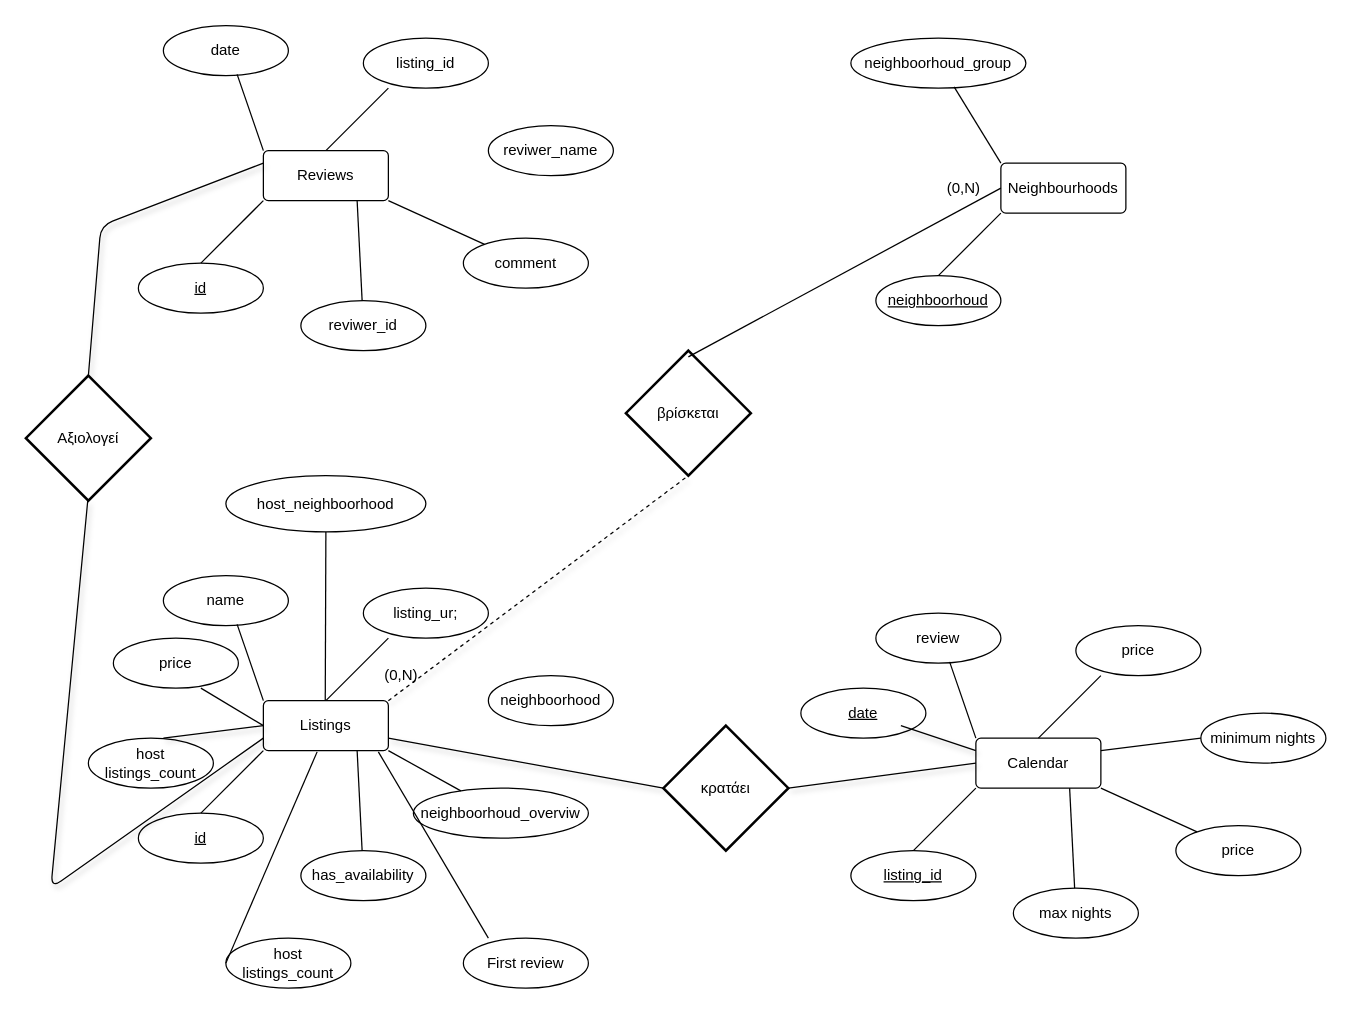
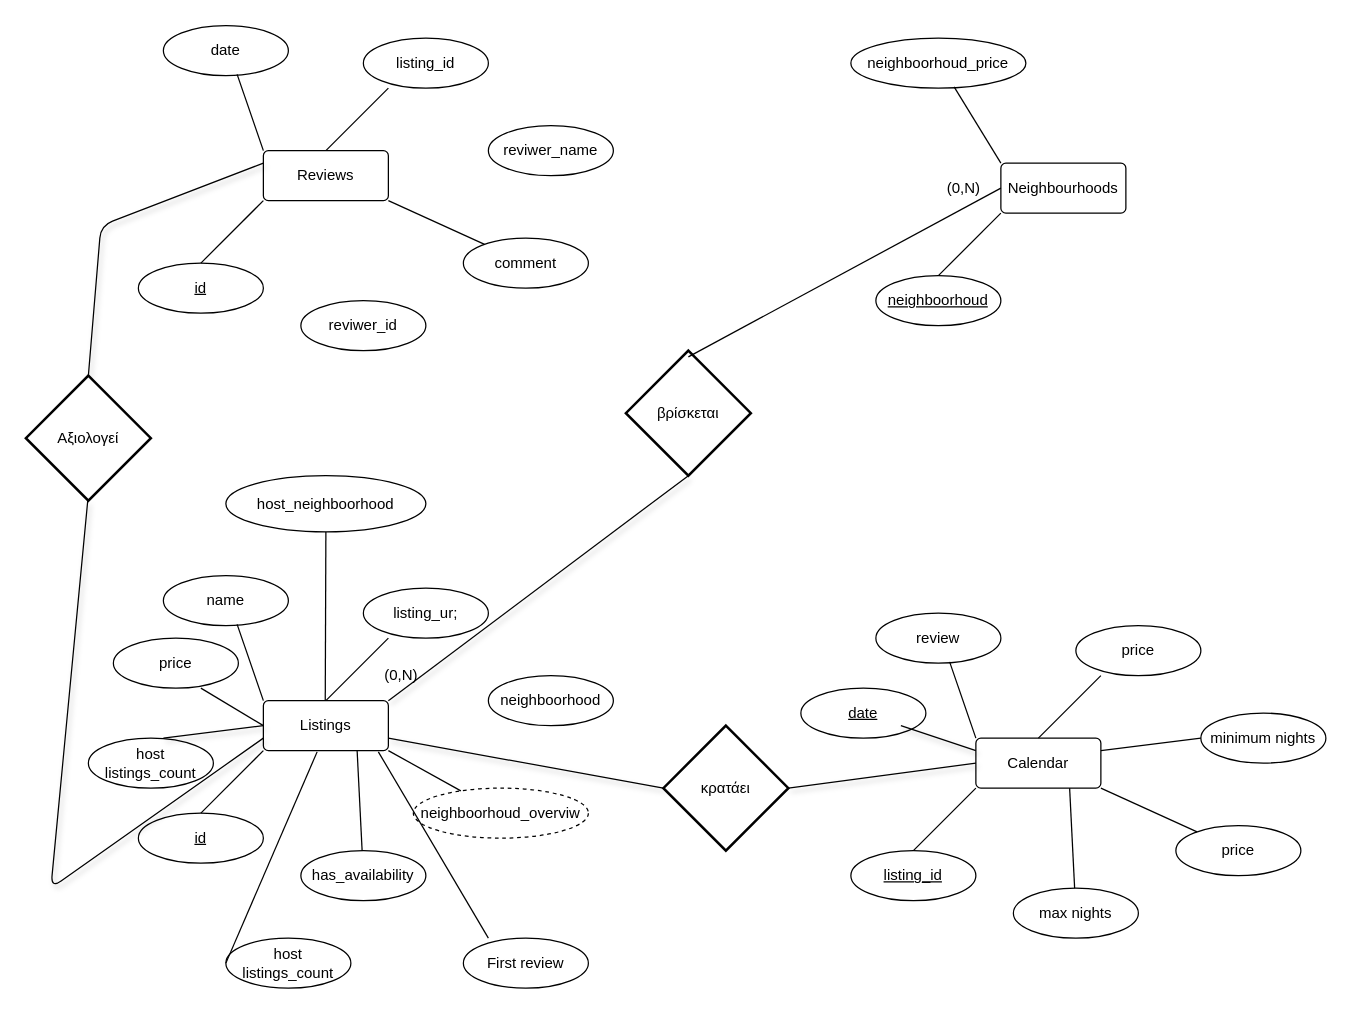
node "neighboorhoud_group": label "neighboorhoud_group" -> "neighboorhoud_price"
edge "Reviews" -- "reviwer_id": removed
edge "βρίσκεται" -- "Listings": style dashed -> solid
node "neighboorhoud_overviw": style solid -> dashed
